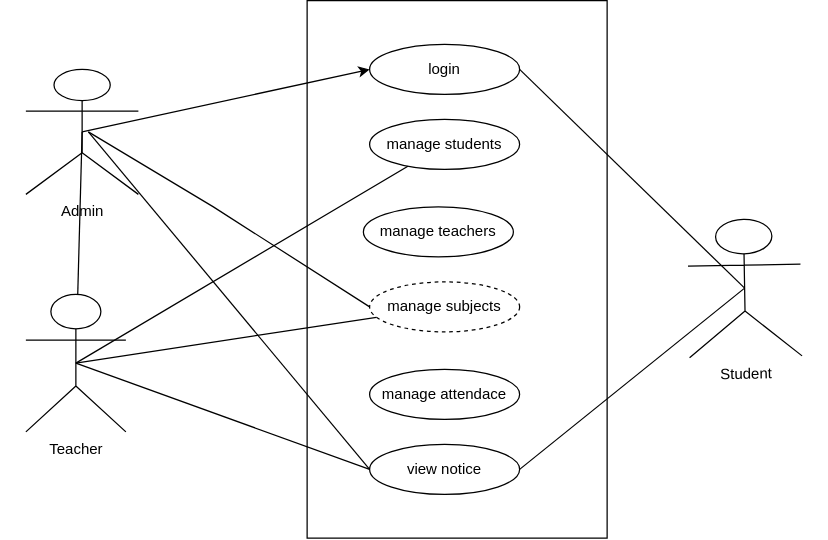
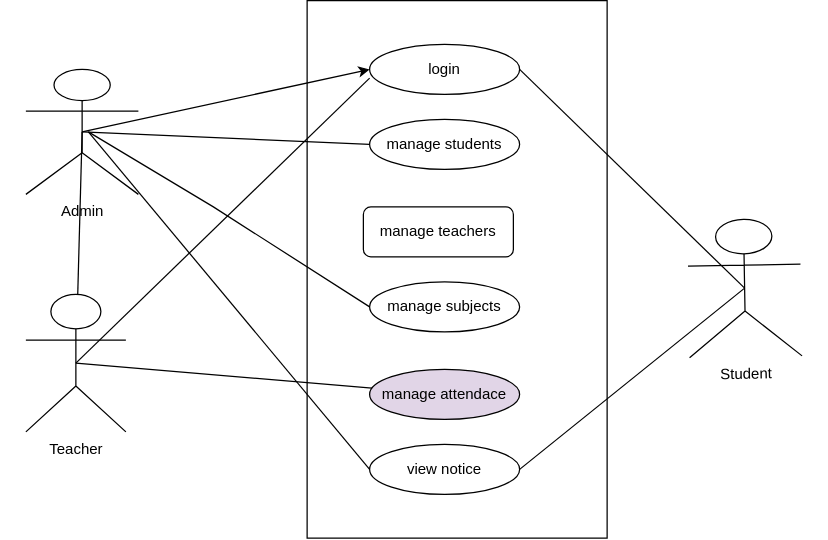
edge "Admin" -- "manage students": added
node "manage teachers": shape ellipse -> rounded rectangle
edge "manage students" -- "Teacher": now "login" -- "Teacher"
node "manage subjects": style dashed -> solid
edge "manage subjects" -- "Teacher": now "manage attendace" -- "Teacher"
node "manage attendace": fillcolor #ffffff -> #e1d5e7
edge "Teacher" -- "view notice": removed
